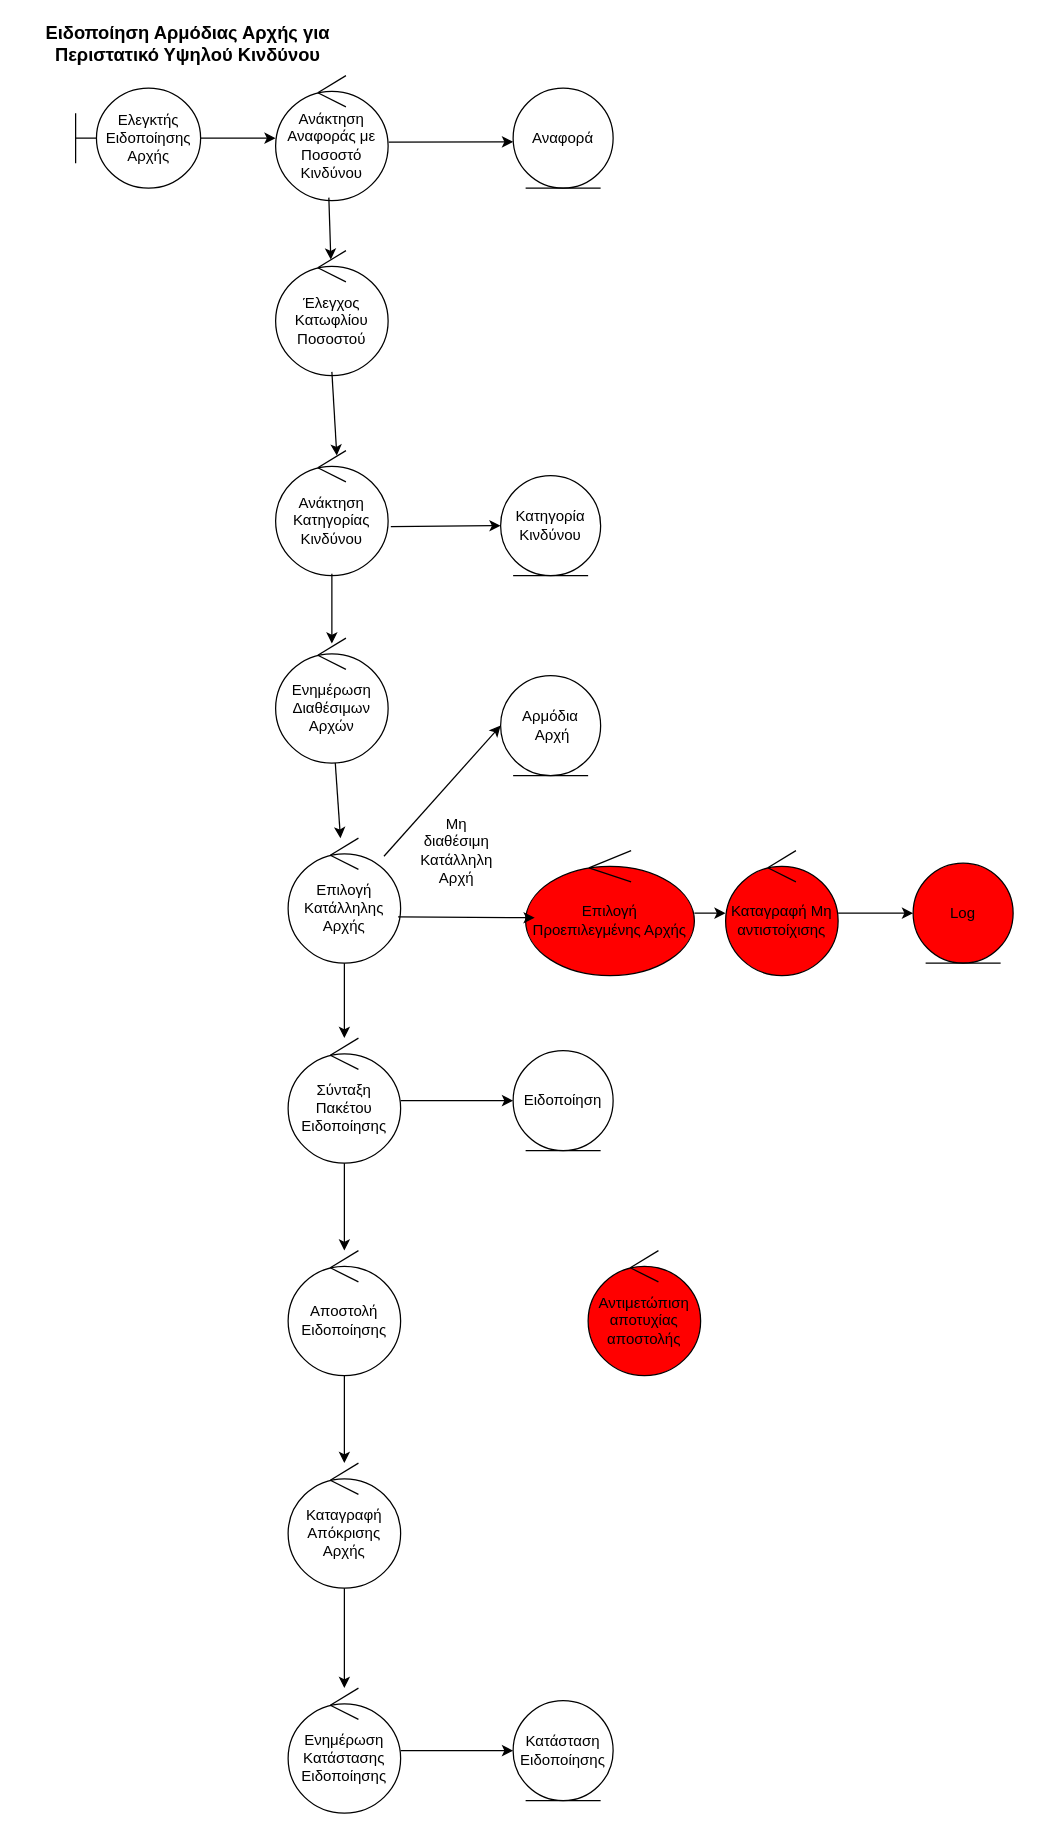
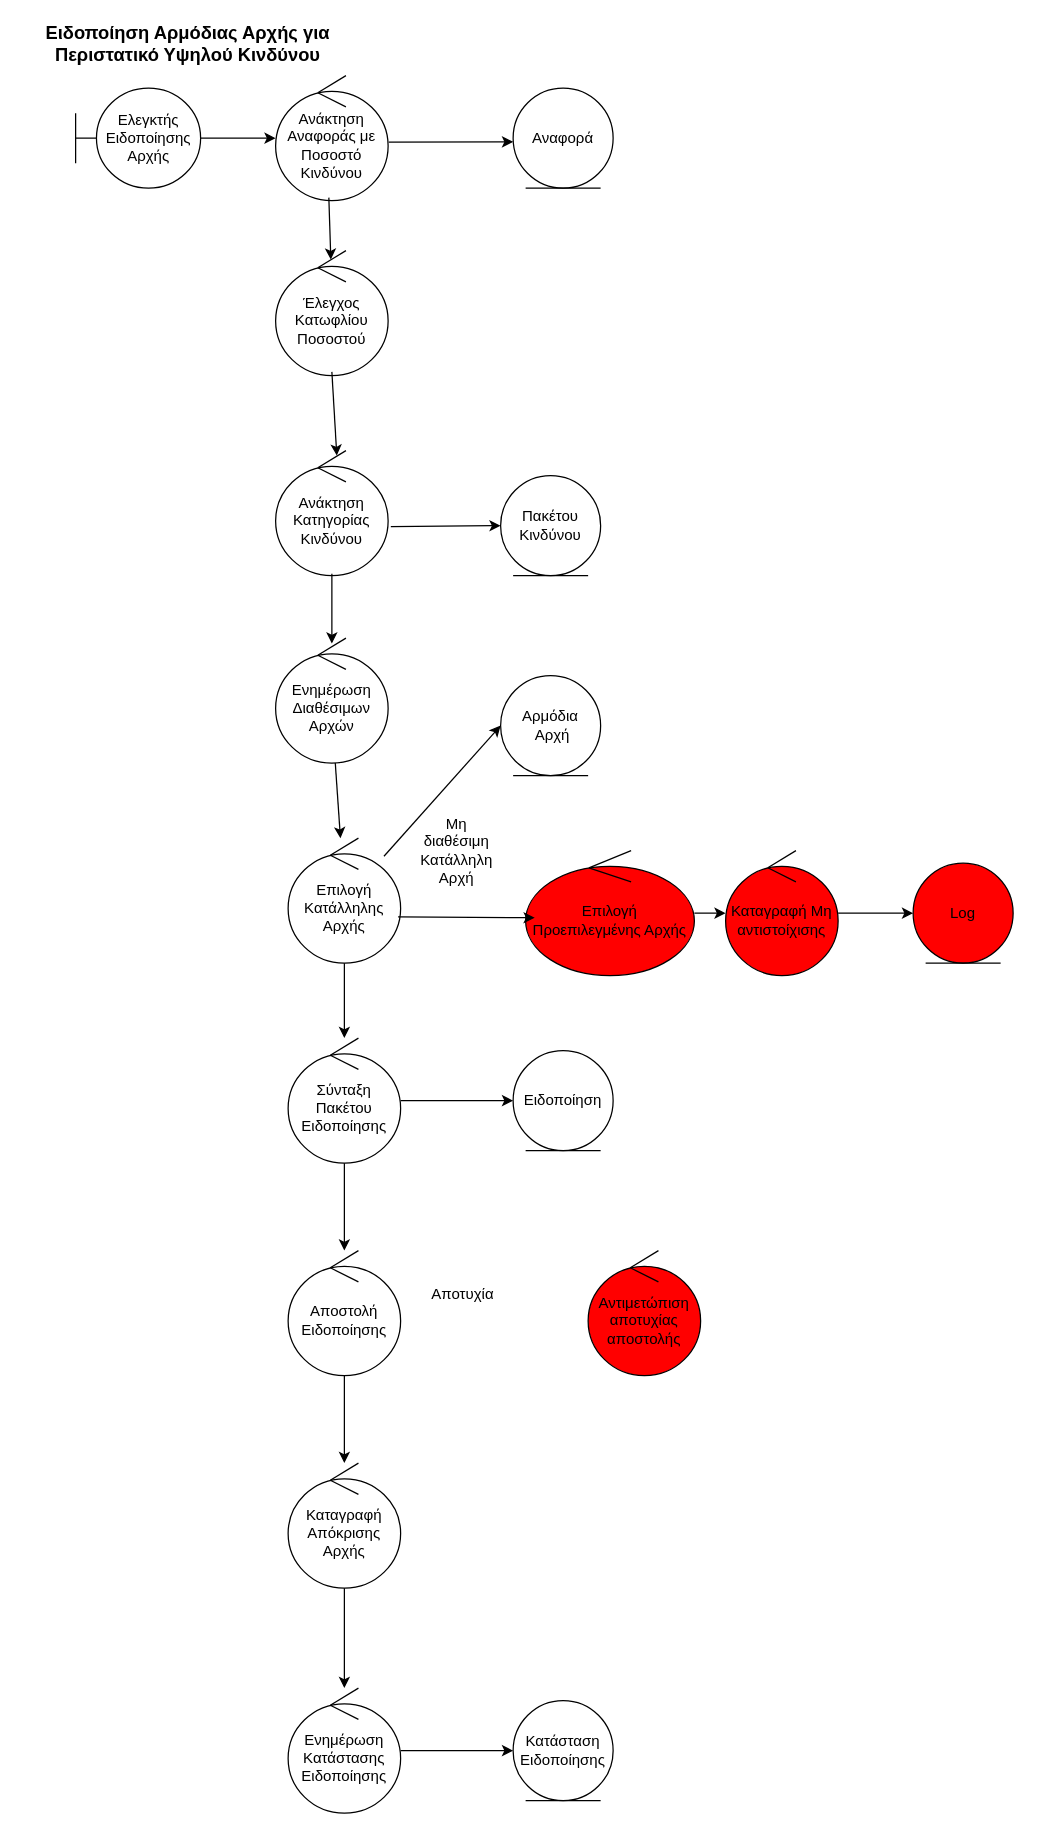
node "Κατηγορία Κινδύνου": label "Κατηγορία Κινδύνου" -> "Πακέτου Κινδύνου"
node "Αποτυχία": added
